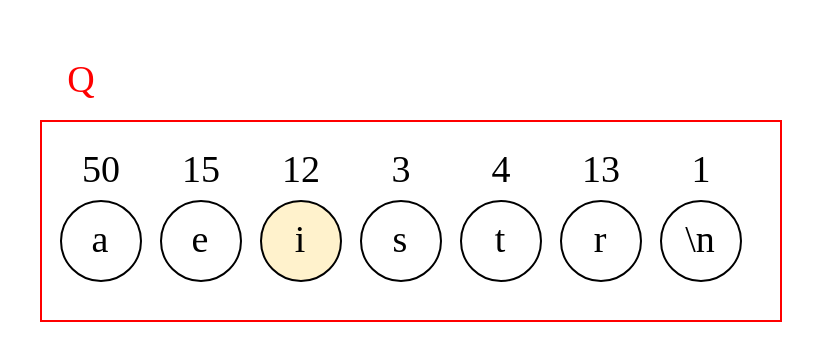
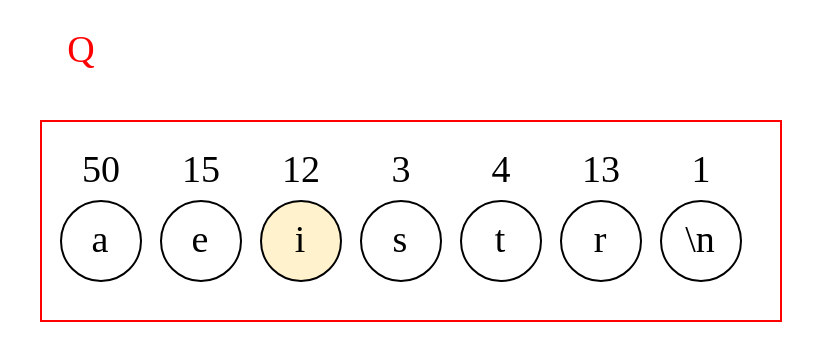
node "Q": moved (81, 81) -> (81, 51)
